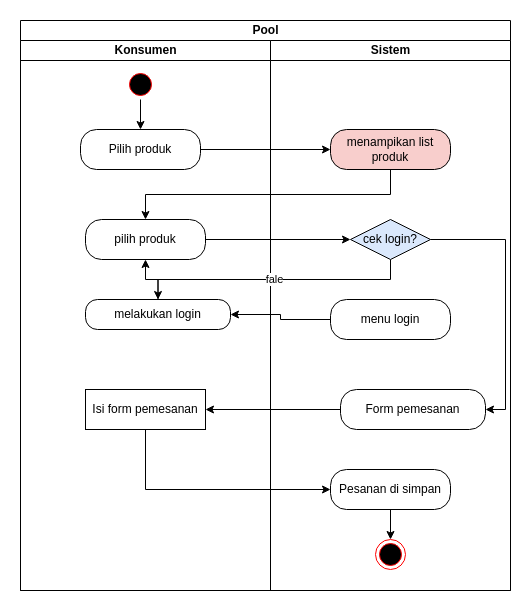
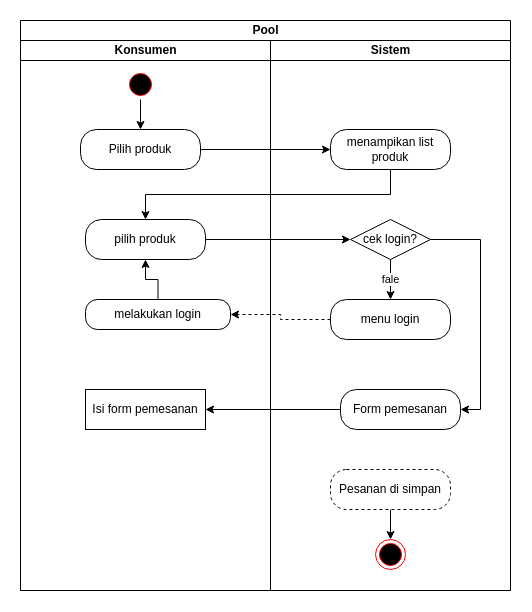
node "menampikan list produk": fillcolor #f8cecc -> #ffffff
node "cek login?": fillcolor #dae8fc -> #ffffff
edge "cek login?" -> "melakukan login": now "cek login?" -> "menu login"
edge "menu login" -> "melakukan login": style solid -> dashed
node "Form pemesanan": size 145x40 -> 120x40
edge "Isi form pemesanan" -> "Pesanan di simpan": removed
node "Pesanan di simpan": style solid -> dashed
